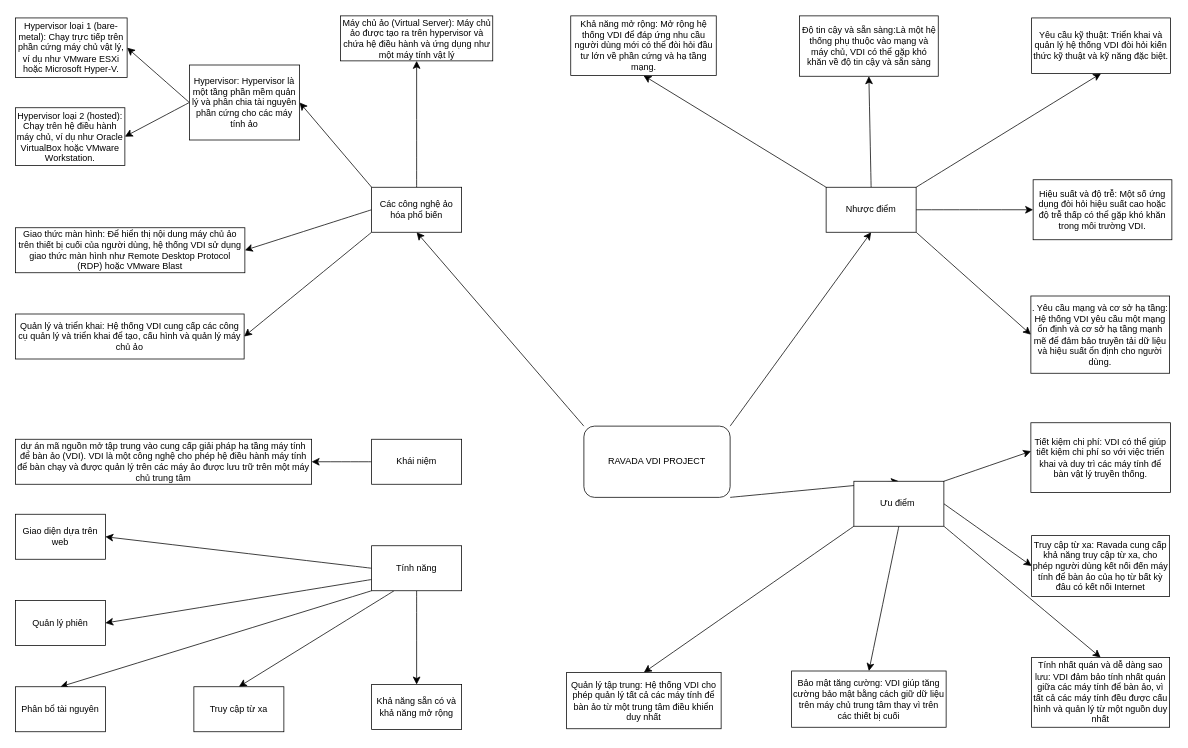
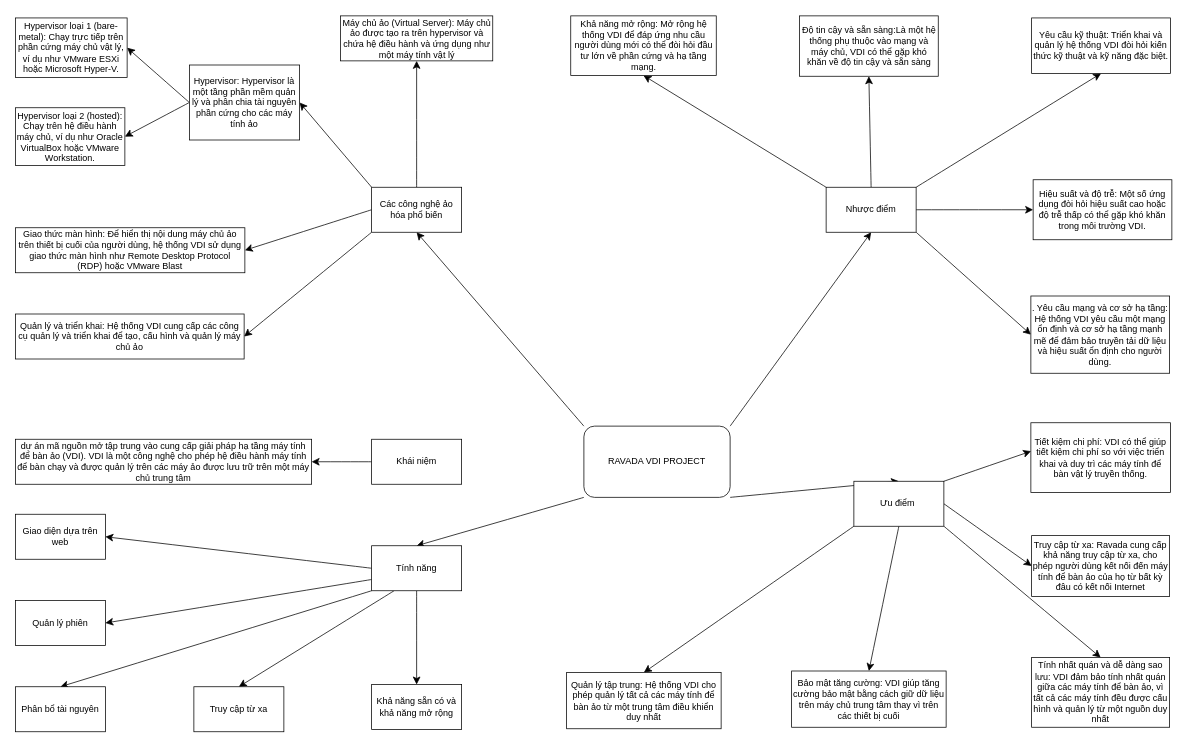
edge "RAVADA VDI PROJECT" -> "Tính năng": added
